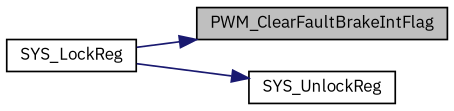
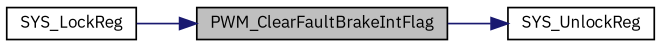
edge "SYS_LockReg" -> "SYS_UnlockReg": now "PWM_ClearFaultBrakeIntFlag" -> "SYS_UnlockReg"
